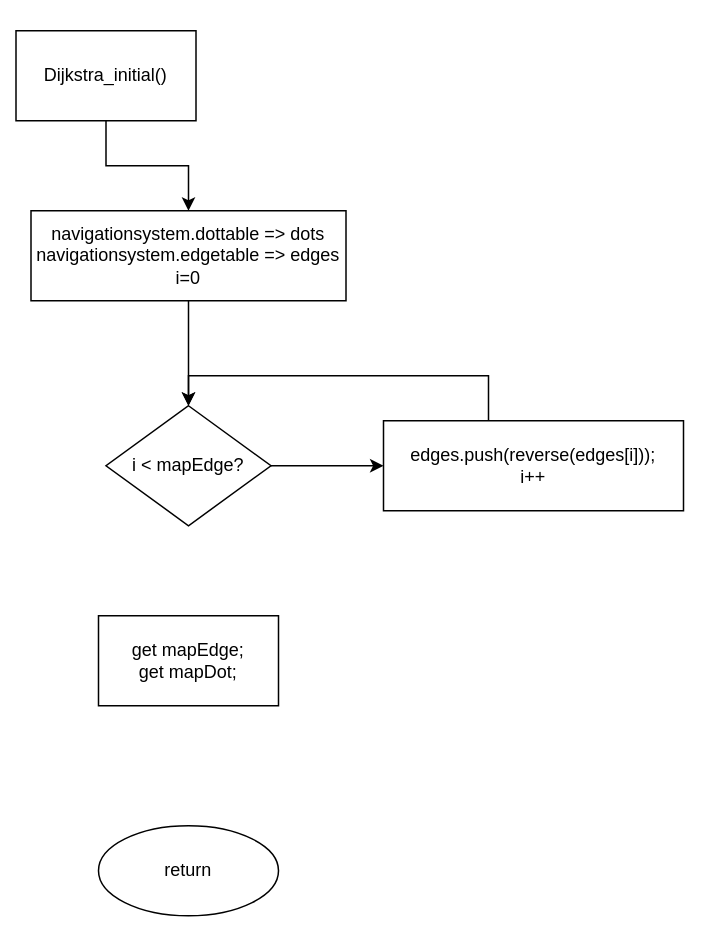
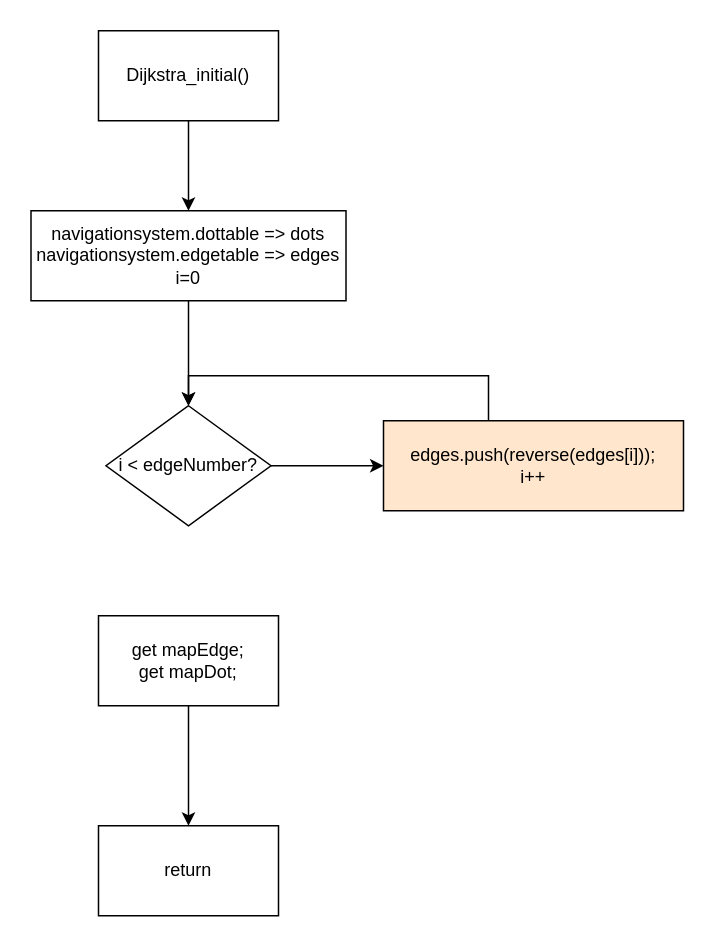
node "Dijkstra_initial()": moved (106, 76) -> (188, 76)
node "i < mapEdge?": label "i < mapEdge?" -> "i < edgeNumber?"
node "edges.push(reverse(edges[i])); i++": fillcolor #ffffff -> #ffe6cc
edge "get mapEdge; get mapDot;" -> "return": added
node "return": shape ellipse -> rectangle
